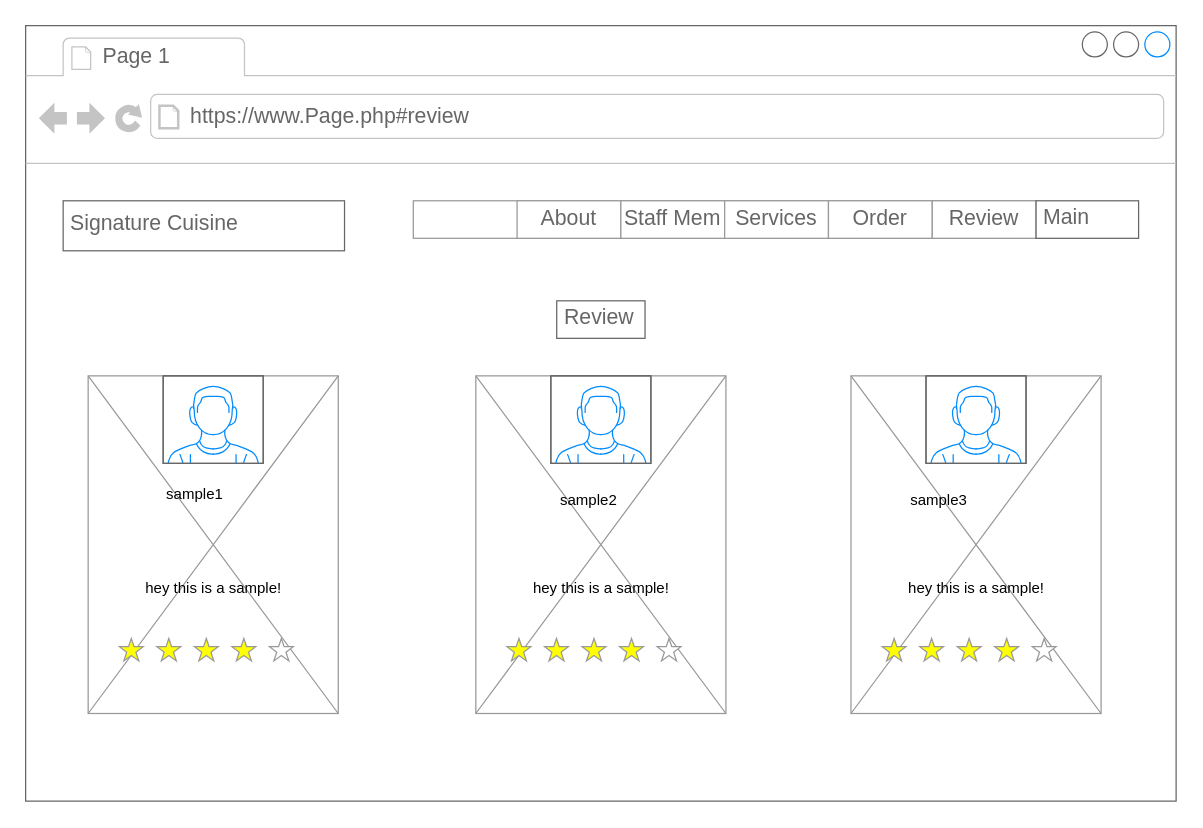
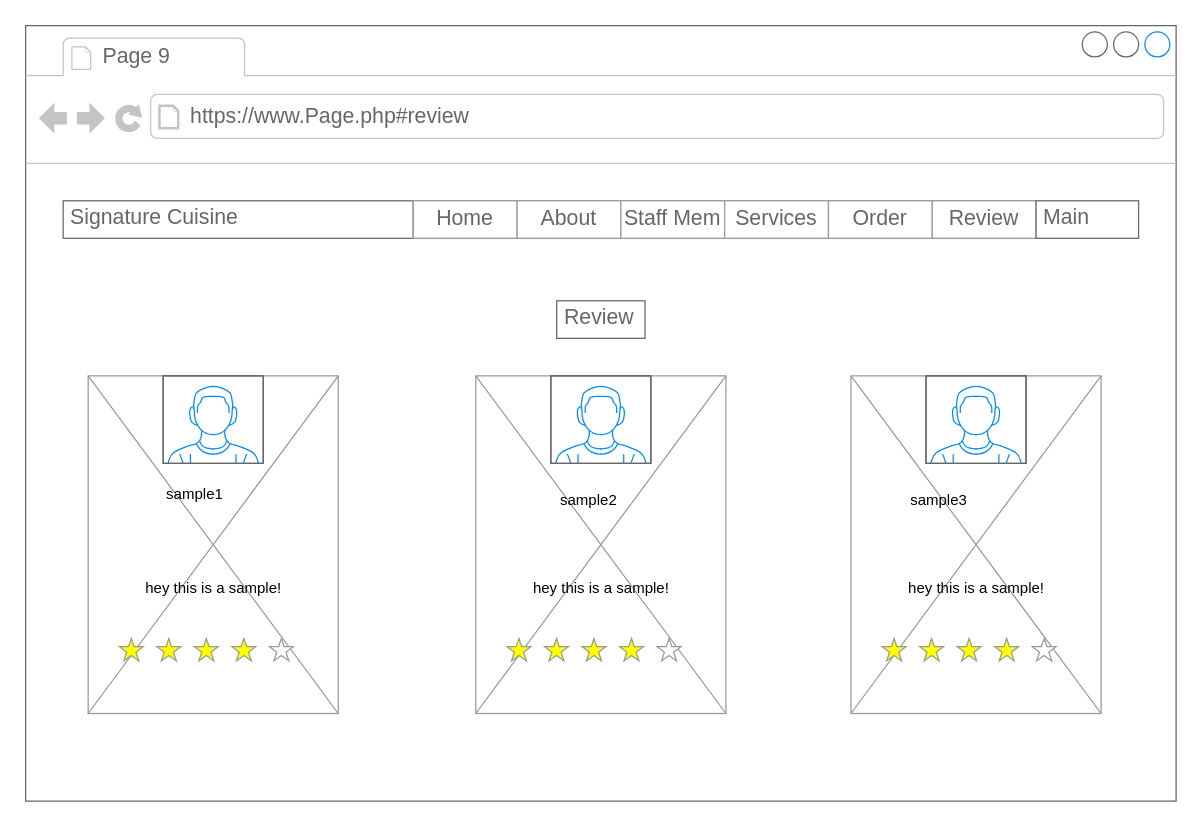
node "Page 1": label "Page 1" -> "Page 9"
node "Home": added
node "Signature Cuisine": size 281x50 -> 350x38
